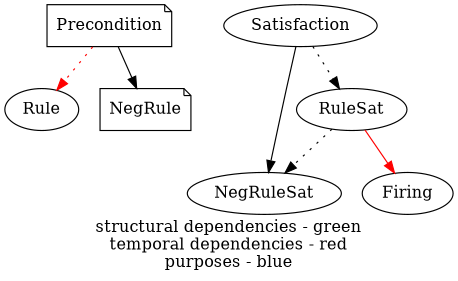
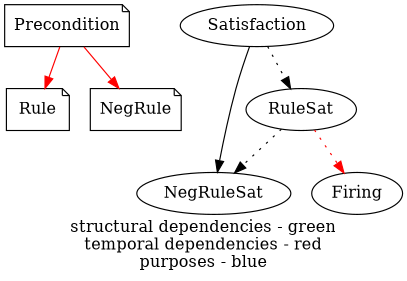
edge "Precondition" -> "NegRule": color black -> red
edge "Precondition" -> "Rule": style dotted -> solid
node "Rule": shape ellipse -> note
edge "RuleSat" -> "Firing": style solid -> dotted
